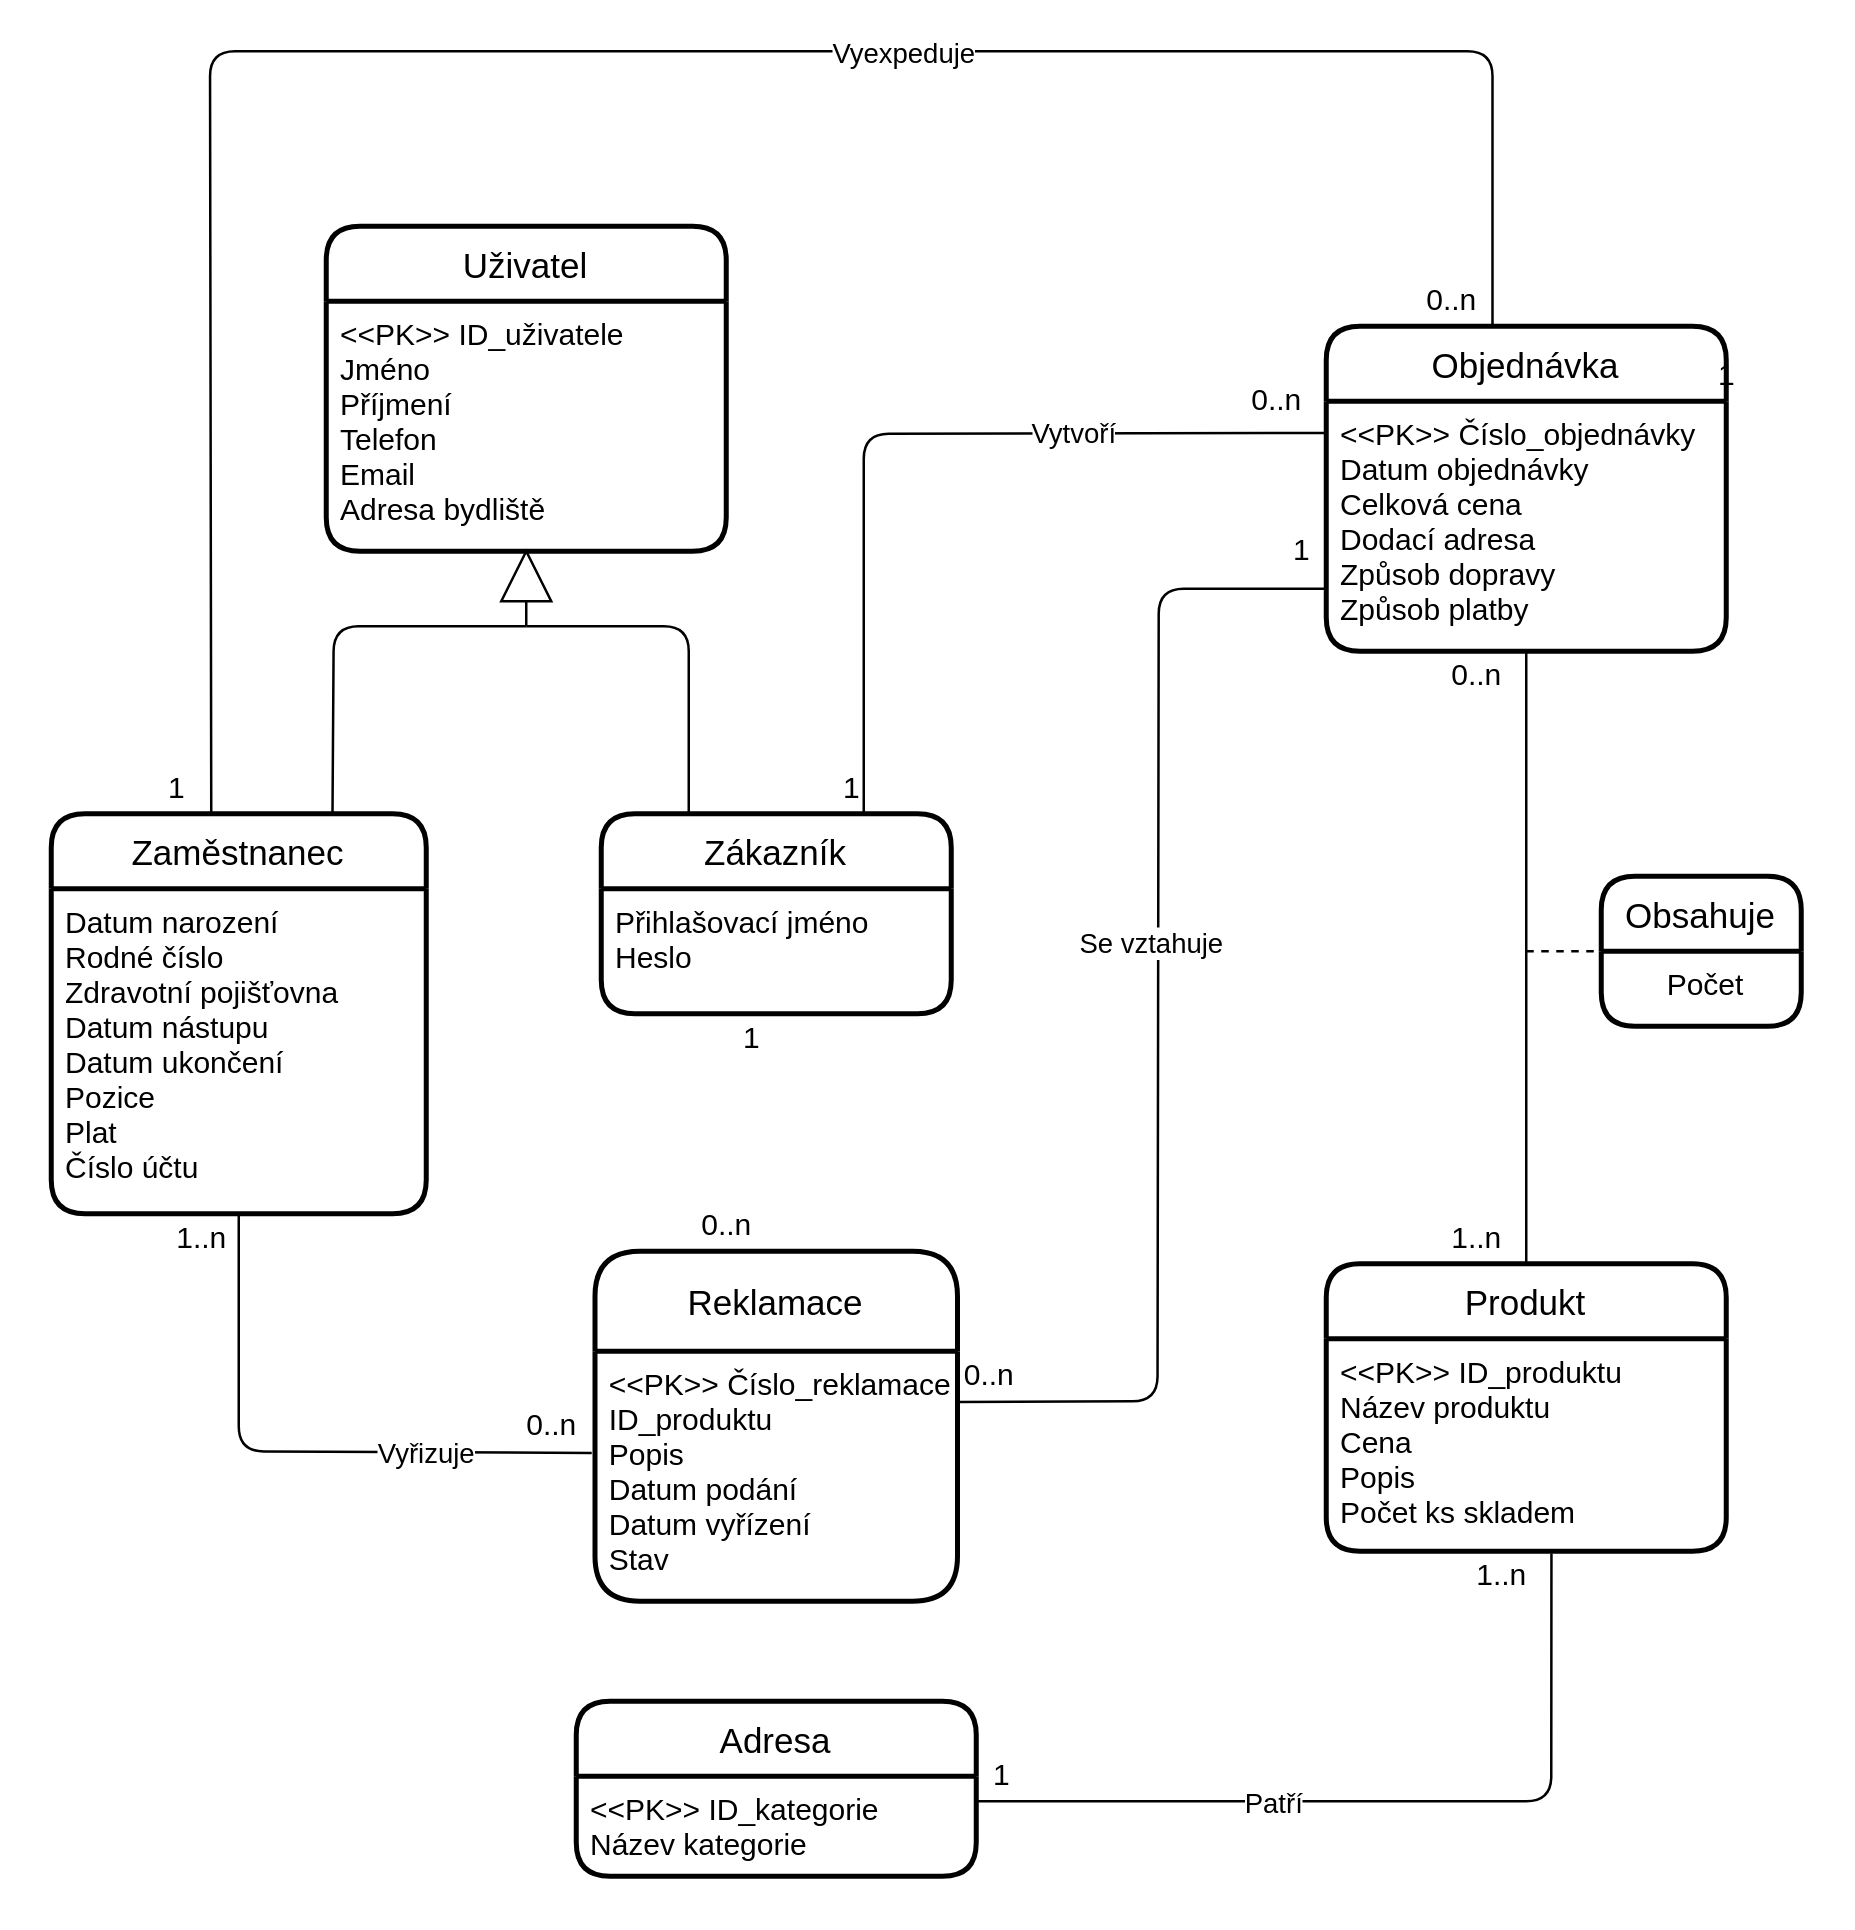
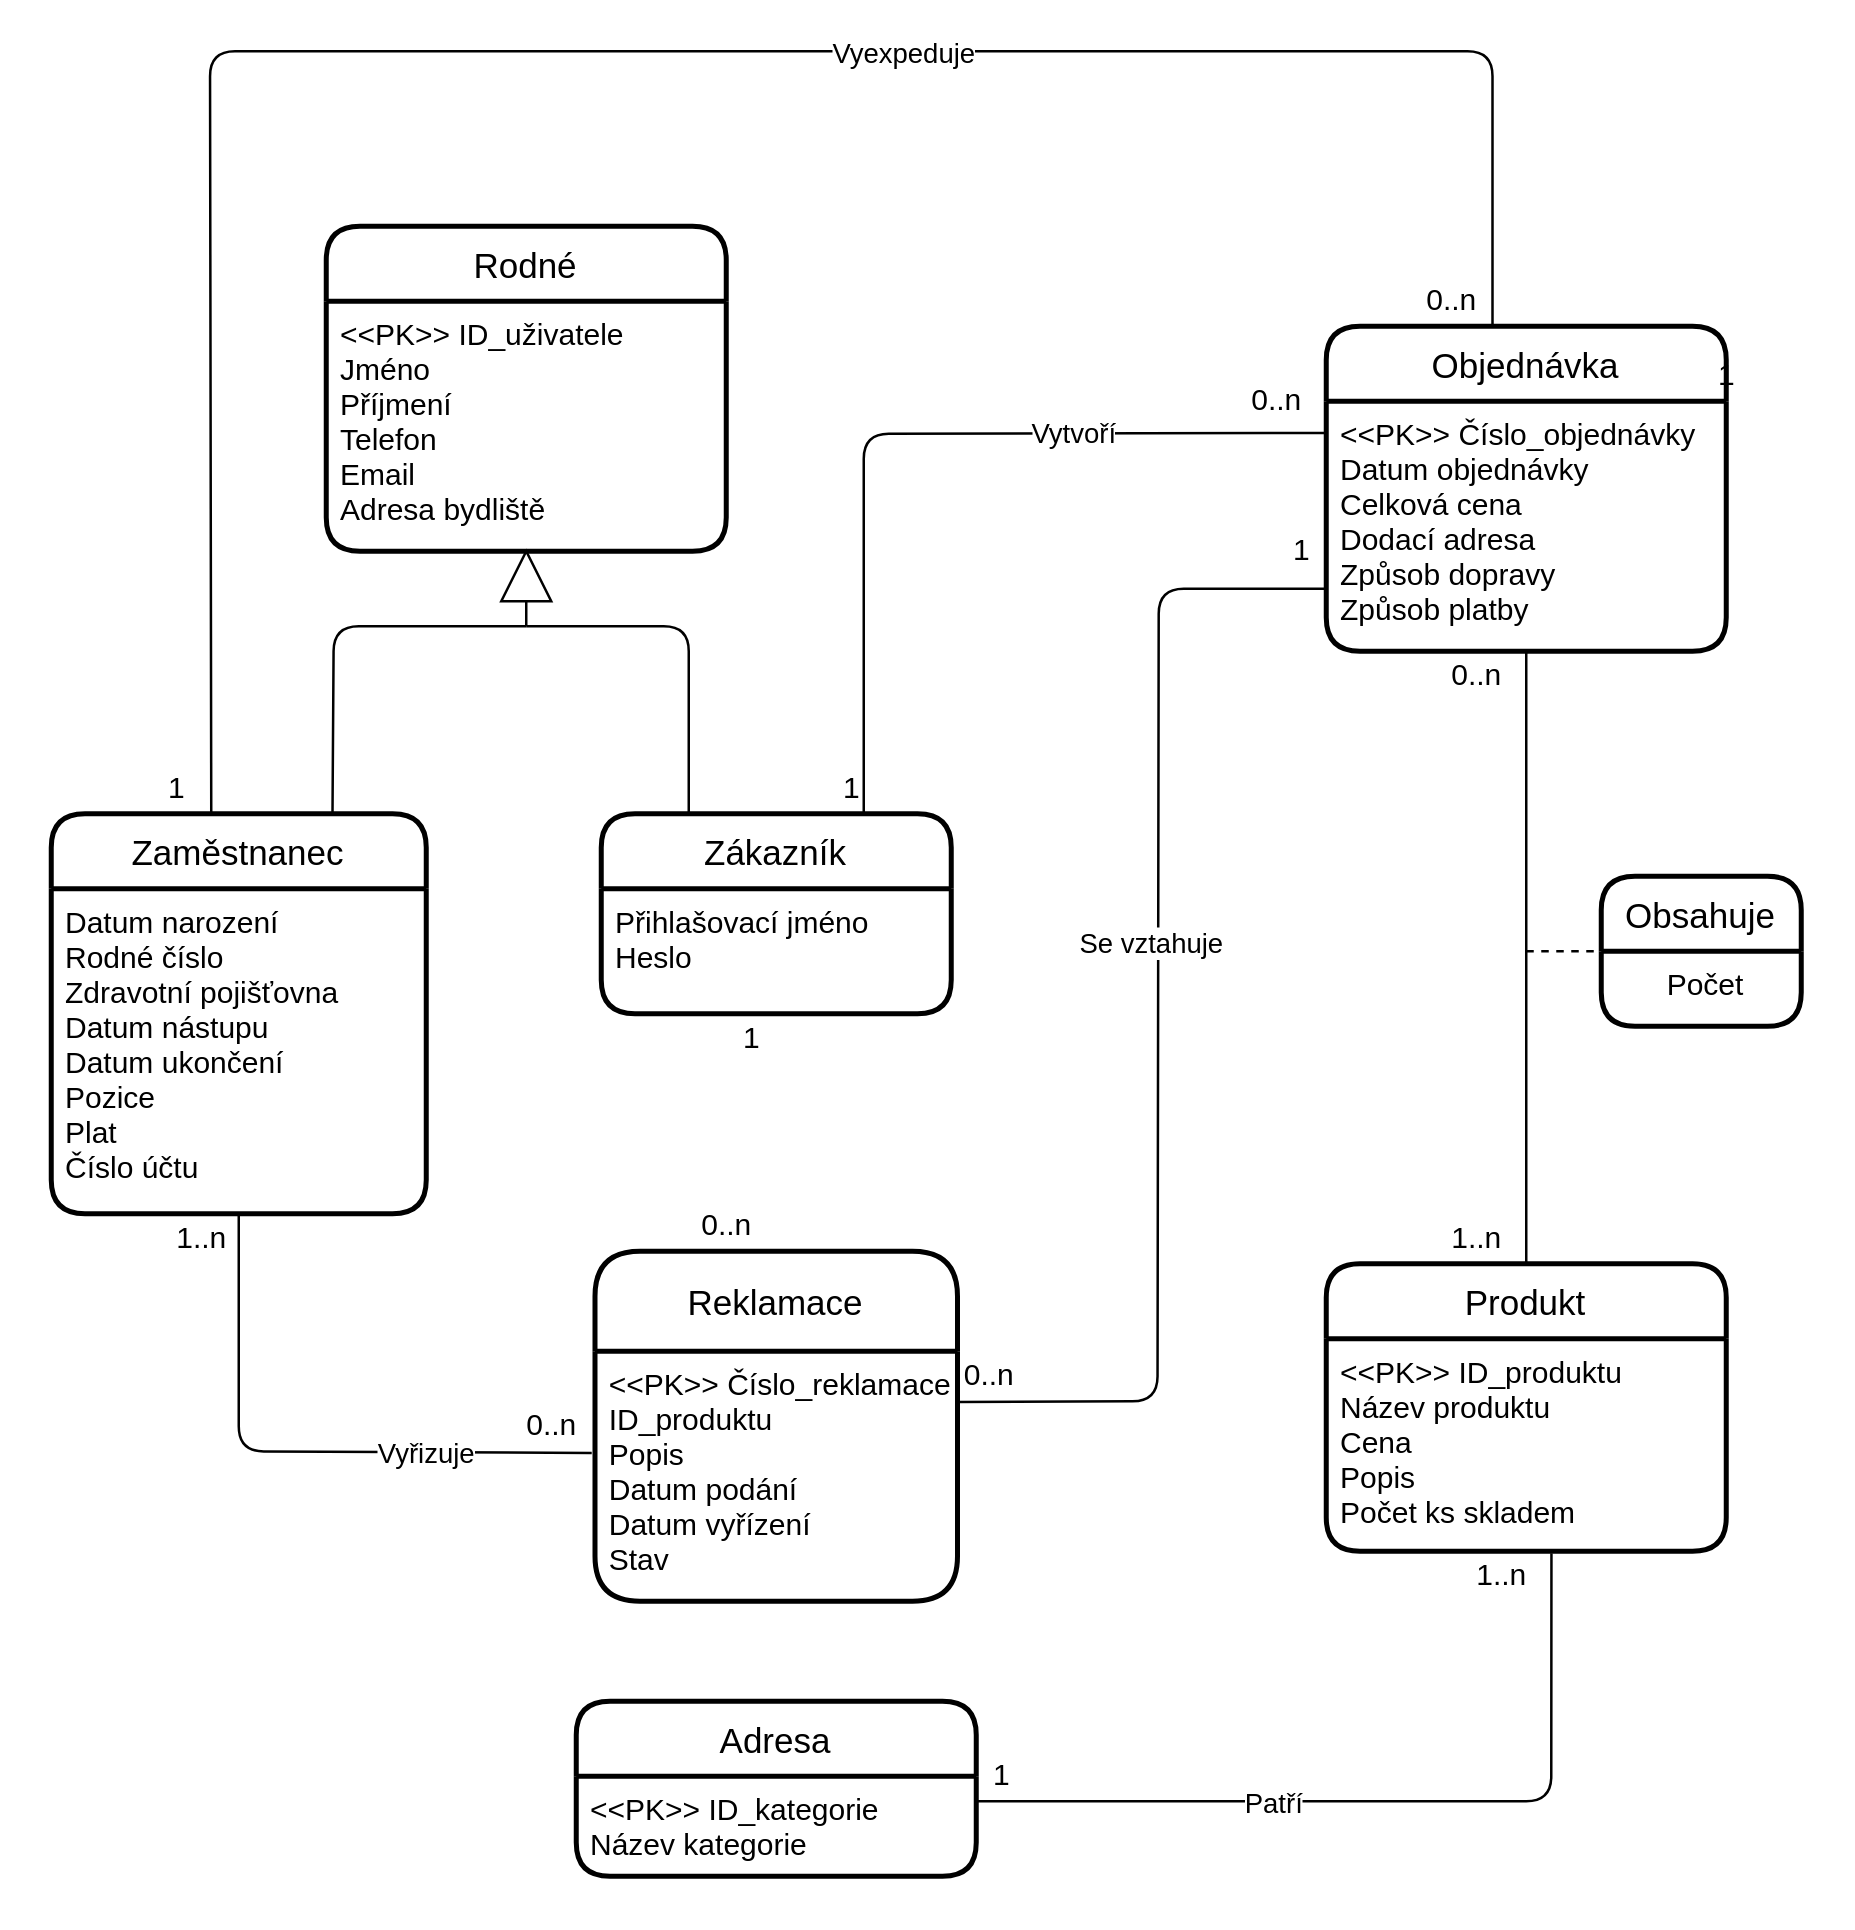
node "Uživatel": label "Uživatel" -> "Rodné"
